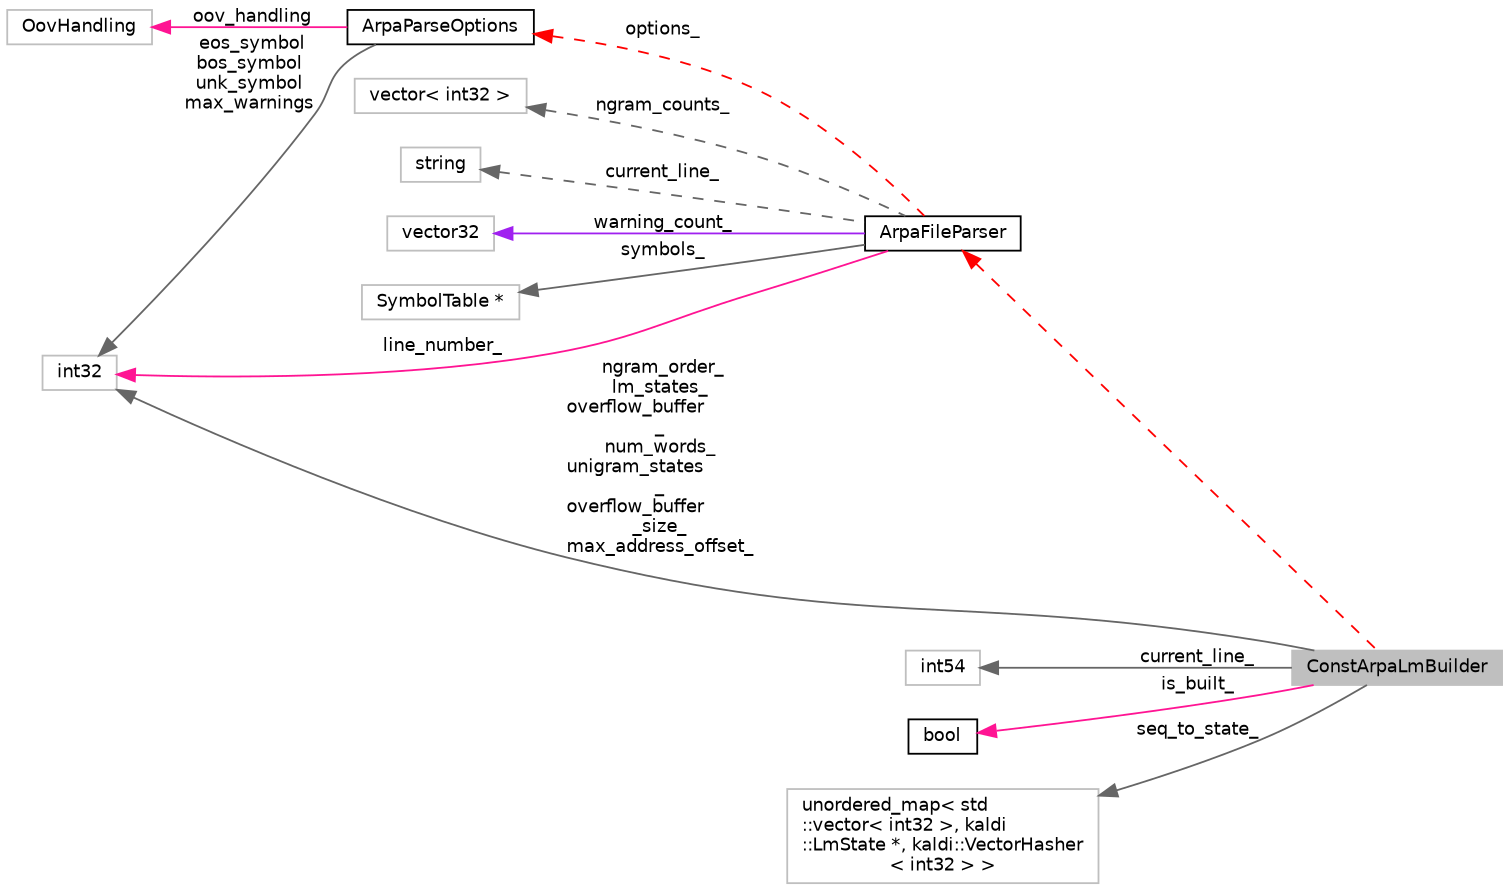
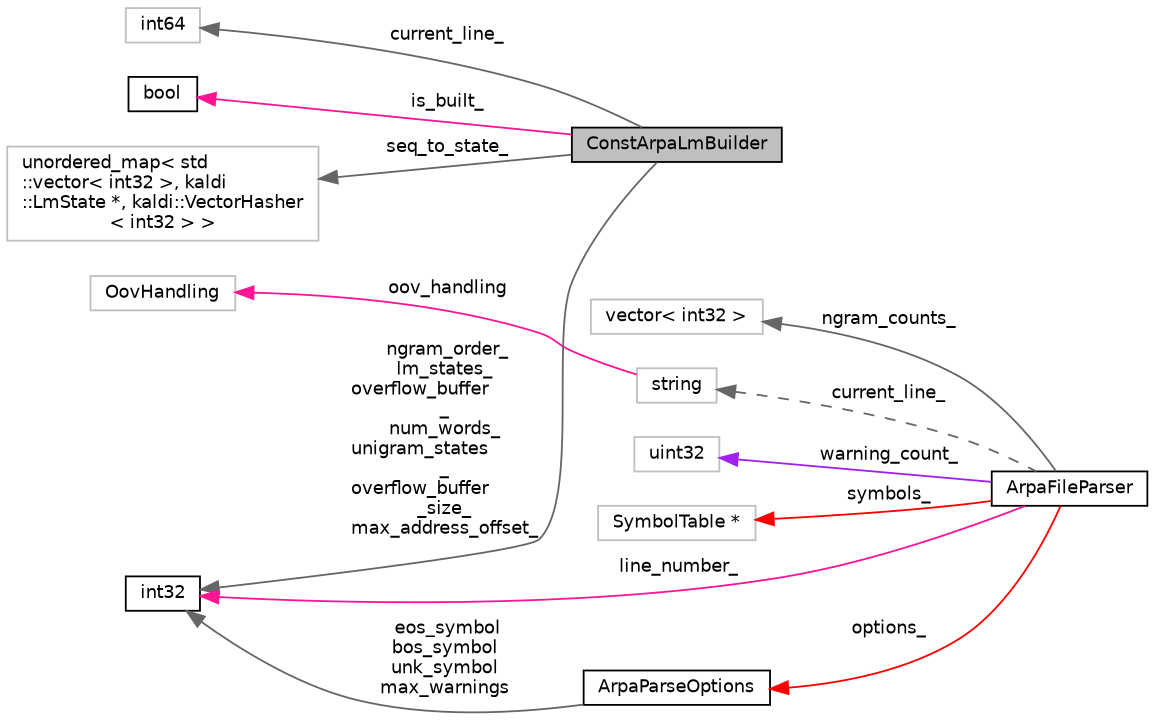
edge "ArpaParseOptions" -> "OovHandling": now "string" -> "OovHandling"
edge "ArpaFileParser" -> "ArpaParseOptions": style dashed -> solid
edge "ArpaFileParser" -> "vector< int32 >": style dashed -> solid
node "vector32": label "vector32" -> "uint32"
edge "ArpaFileParser" -> "SymbolTable *": color gray40 -> red
node "int32": color grey75 -> black
edge "ConstArpaLmBuilder" -> "ArpaFileParser": removed
node "int54": label "int54" -> "int64"
node "ConstArpaLmBuilder": color grey75 -> black
